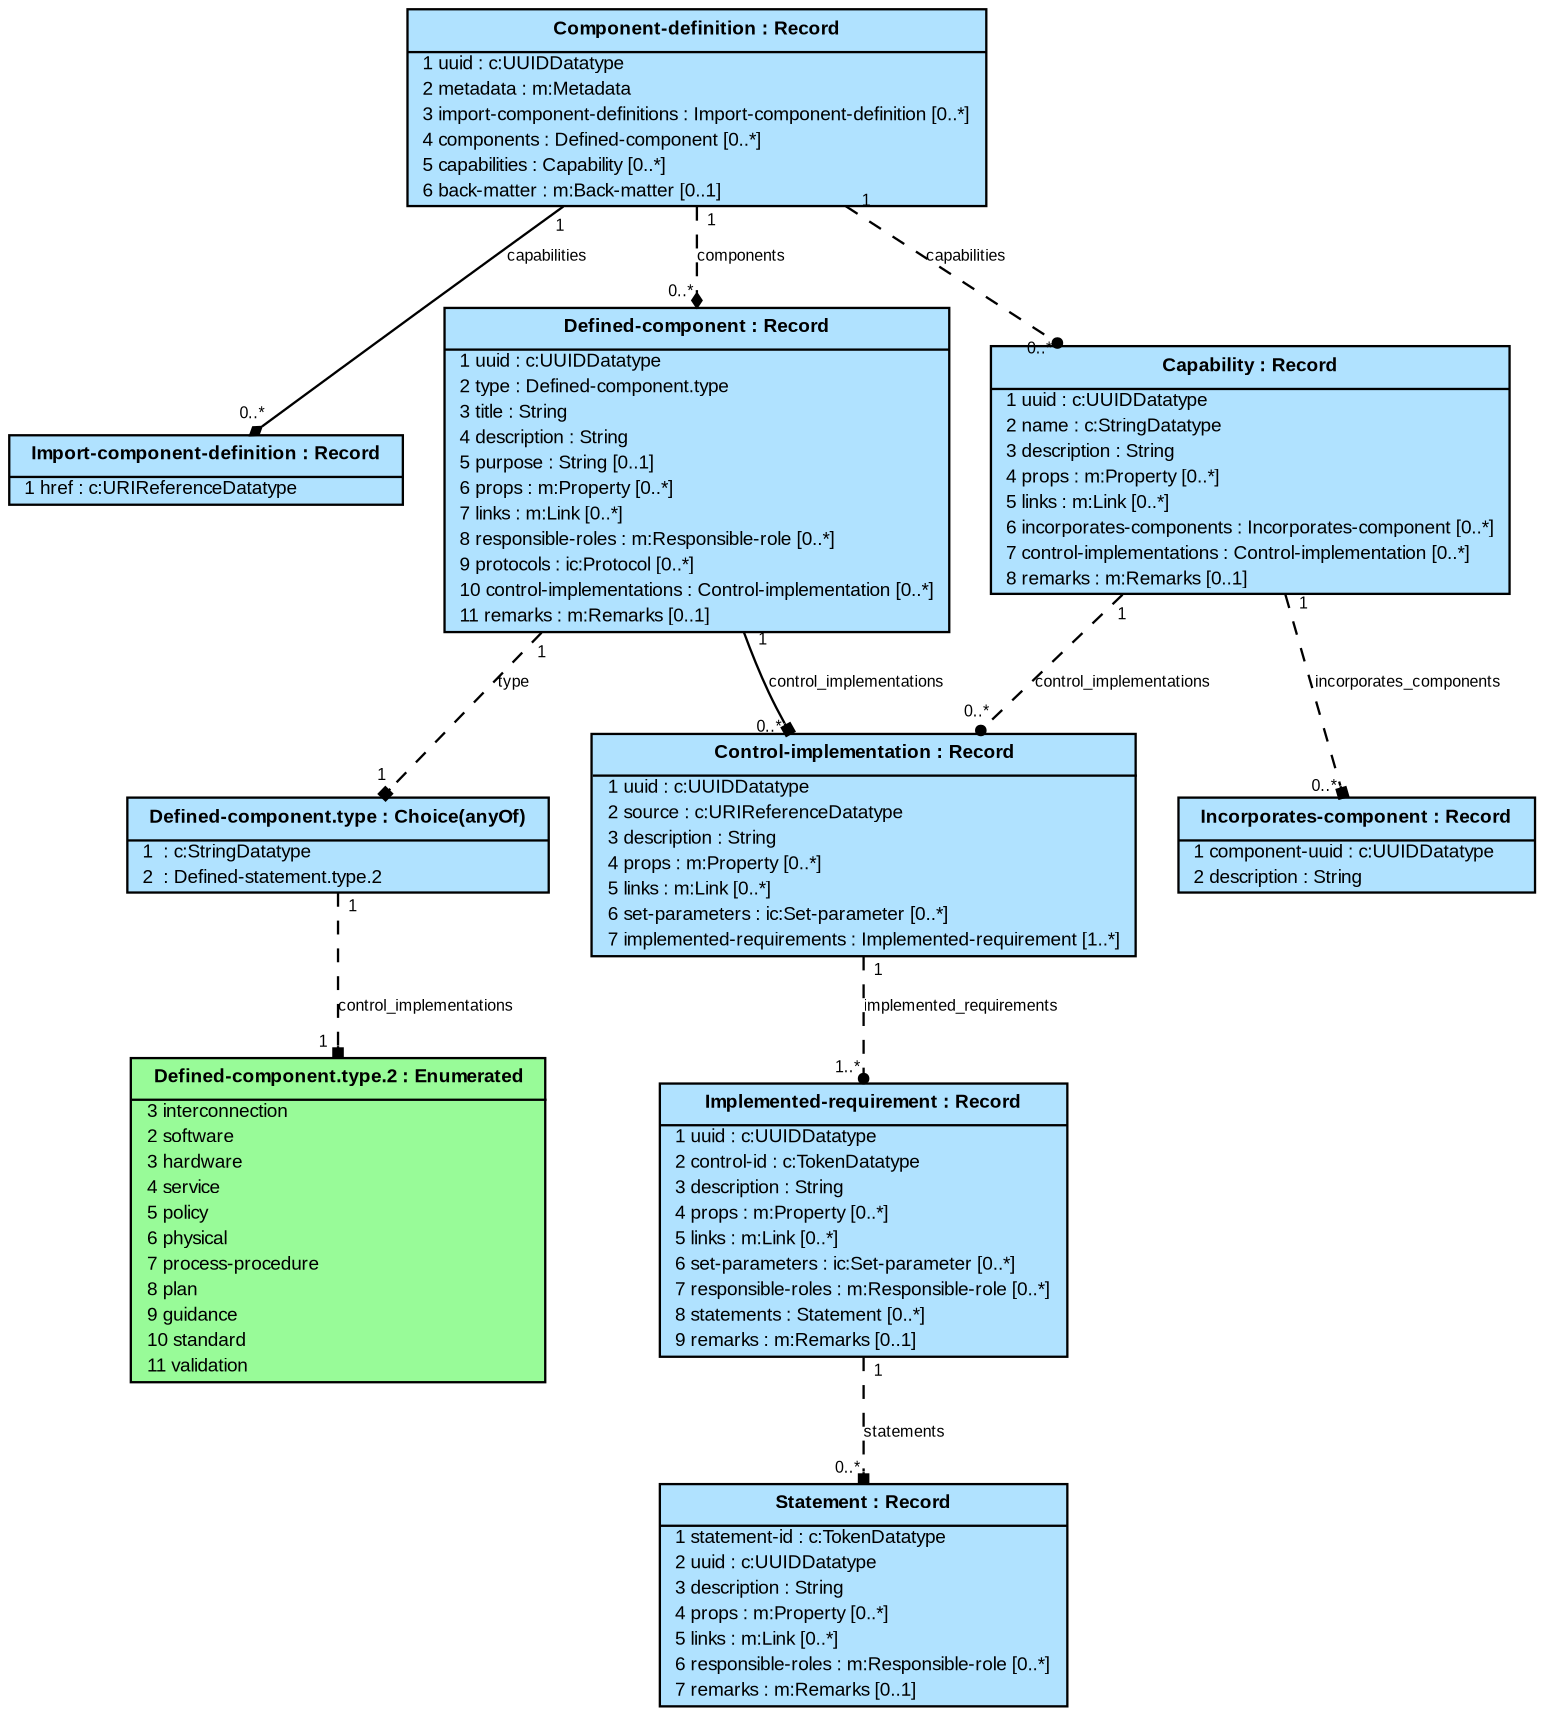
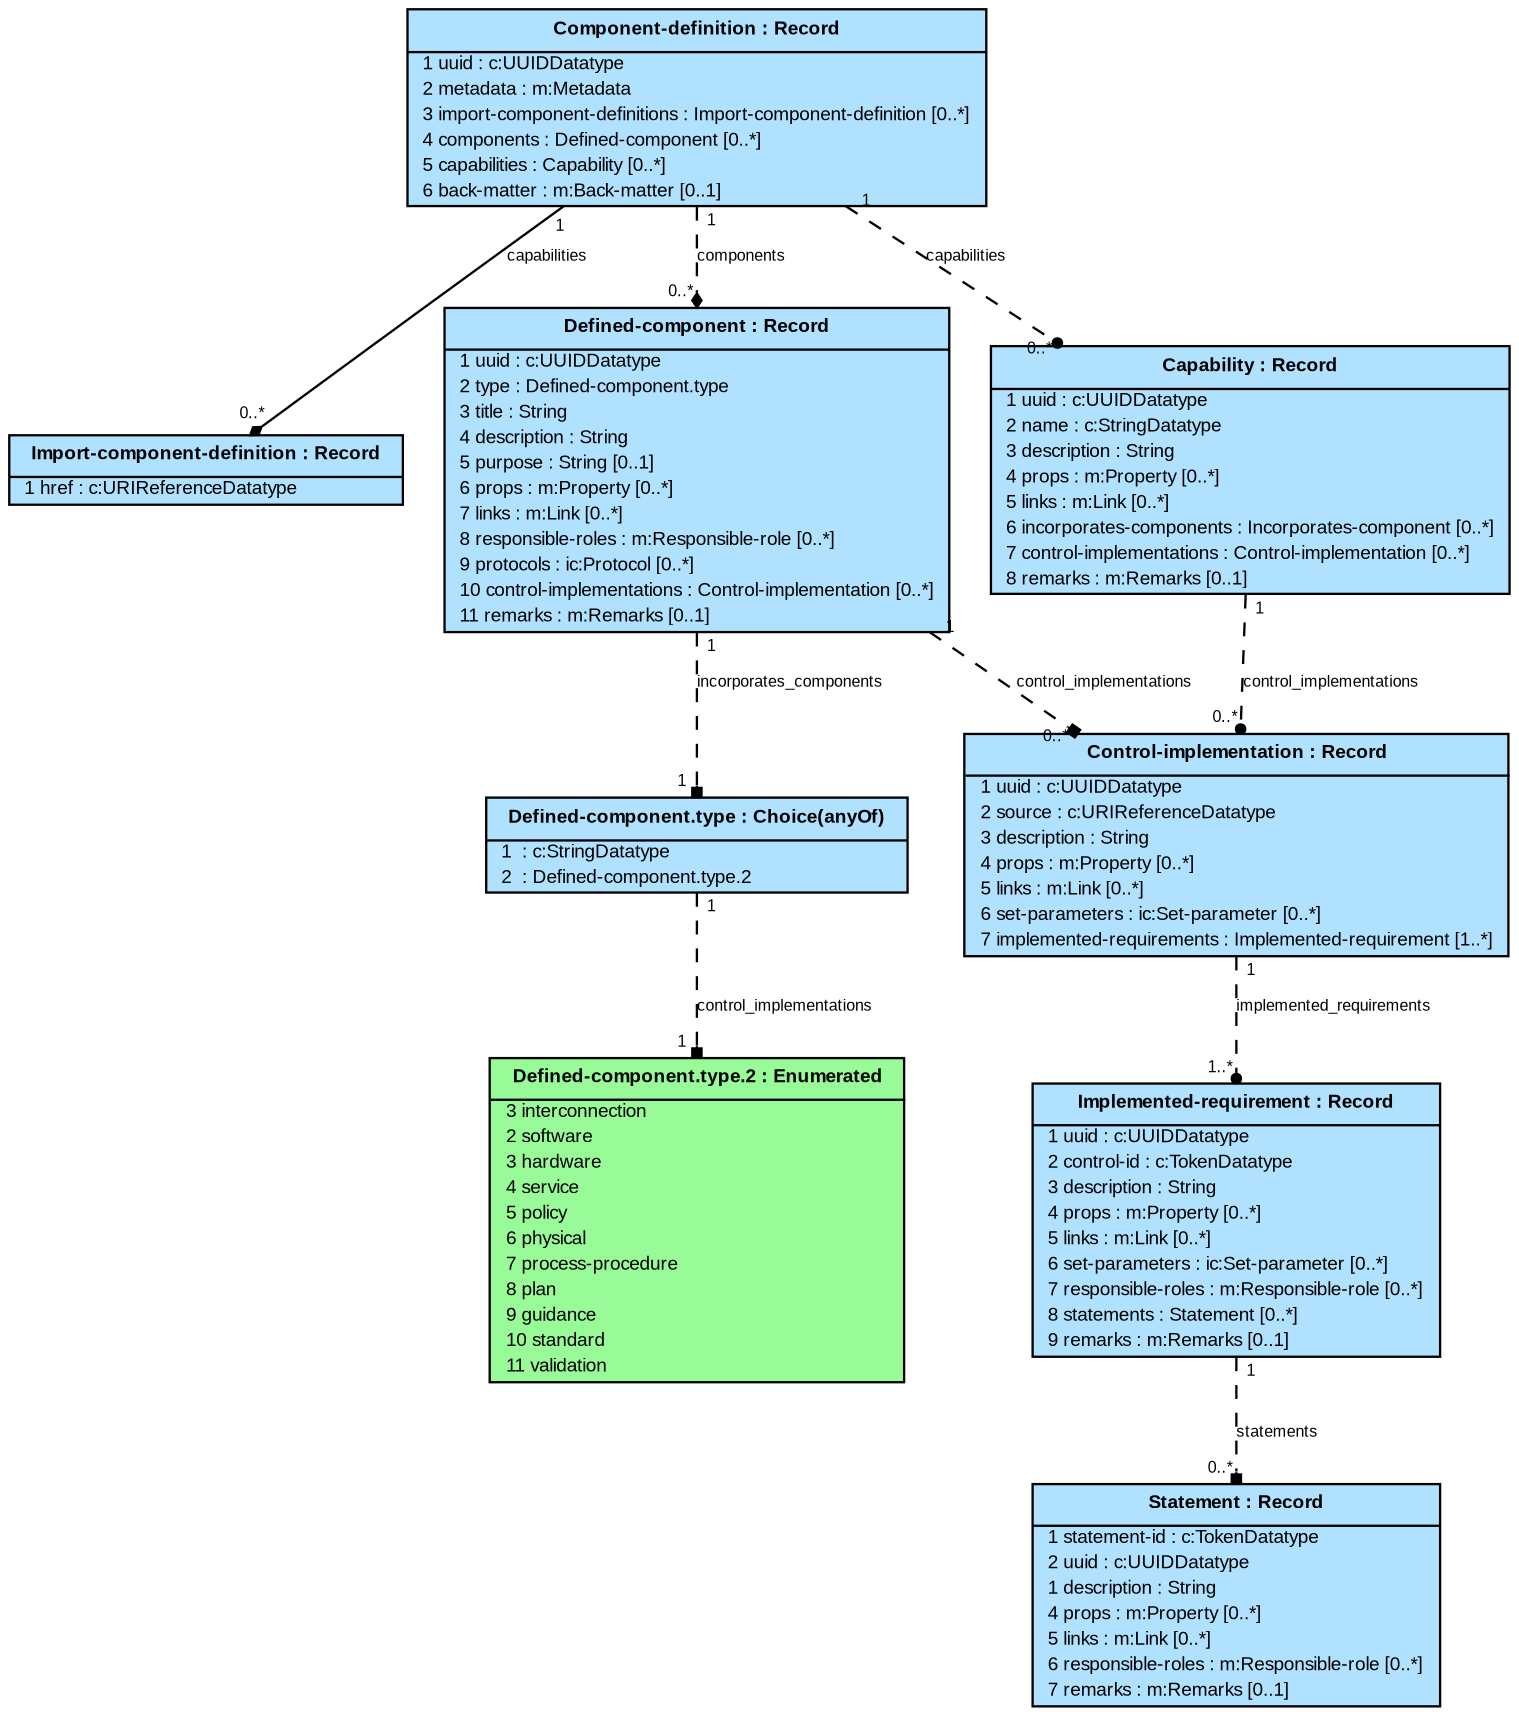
edge "Defined-component : Record" -> "Control-implementation : Record": style solid -> dashed
edge "Defined-component : Record" -> "Defined-component.type : Choice(anyOf)": label "type" -> "incorporates_components"
node "Incorporates-component : Record": removed
node "Defined-component.type : Choice(anyOf)": text "2  : Defined-statement.type.2" -> "2  : Defined-component.type.2"
node "Statement : Record": text "3 description : String" -> "1 description : String"
